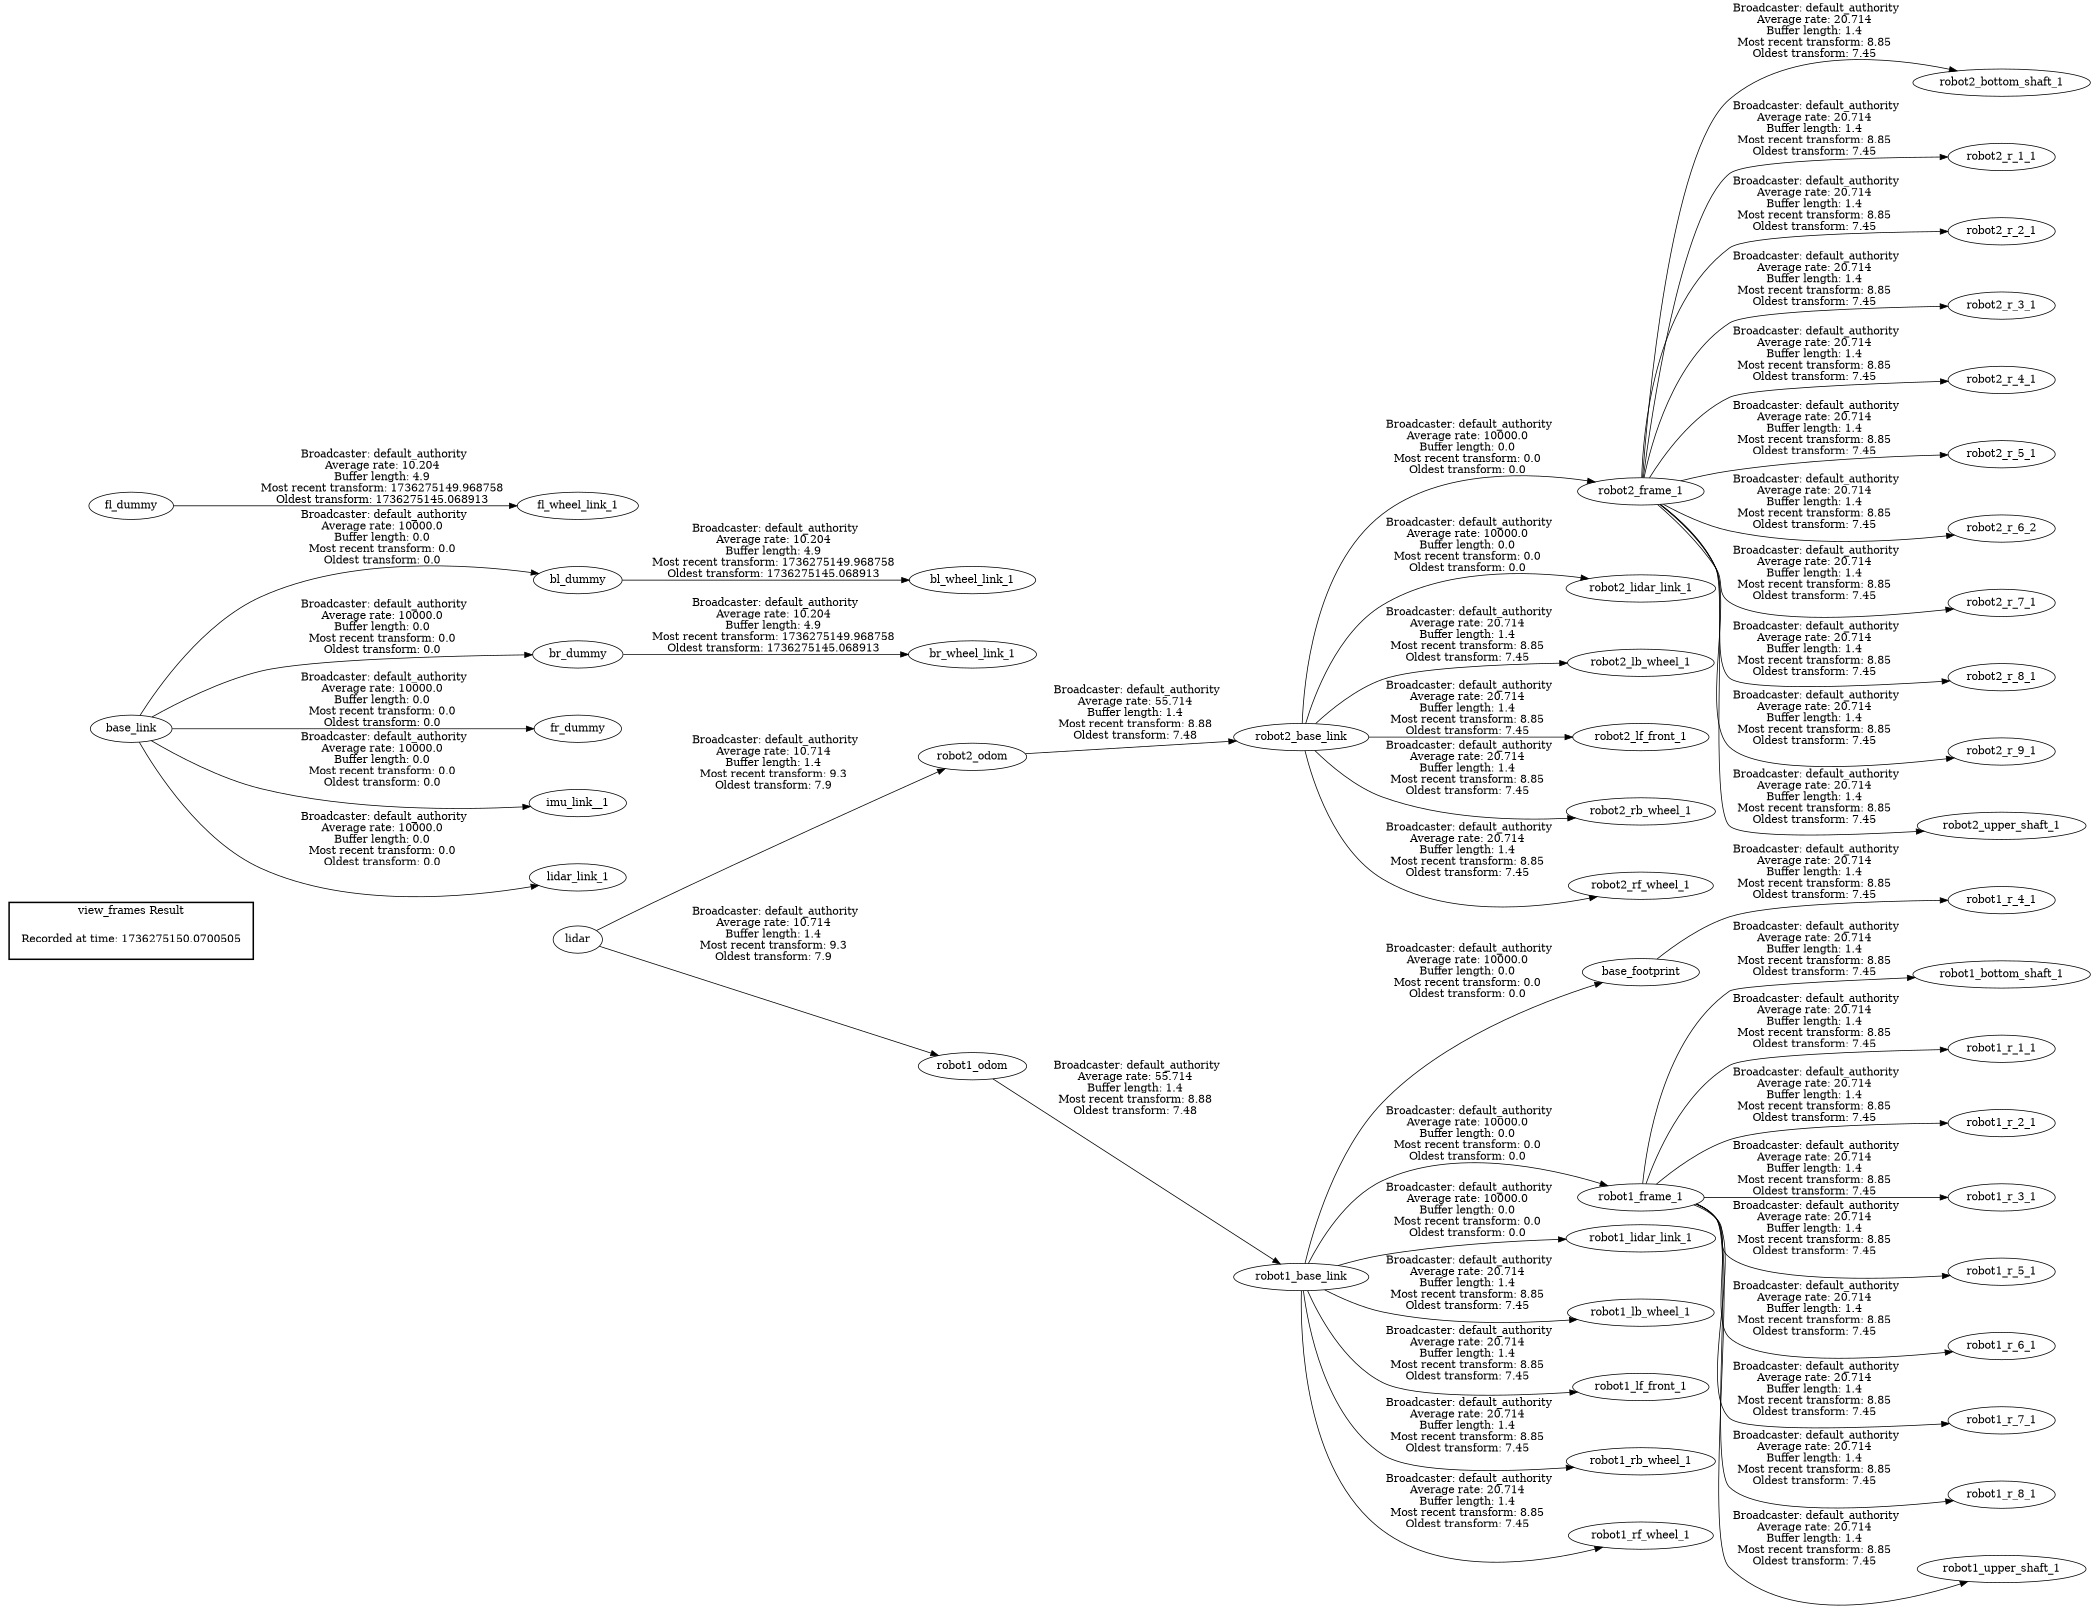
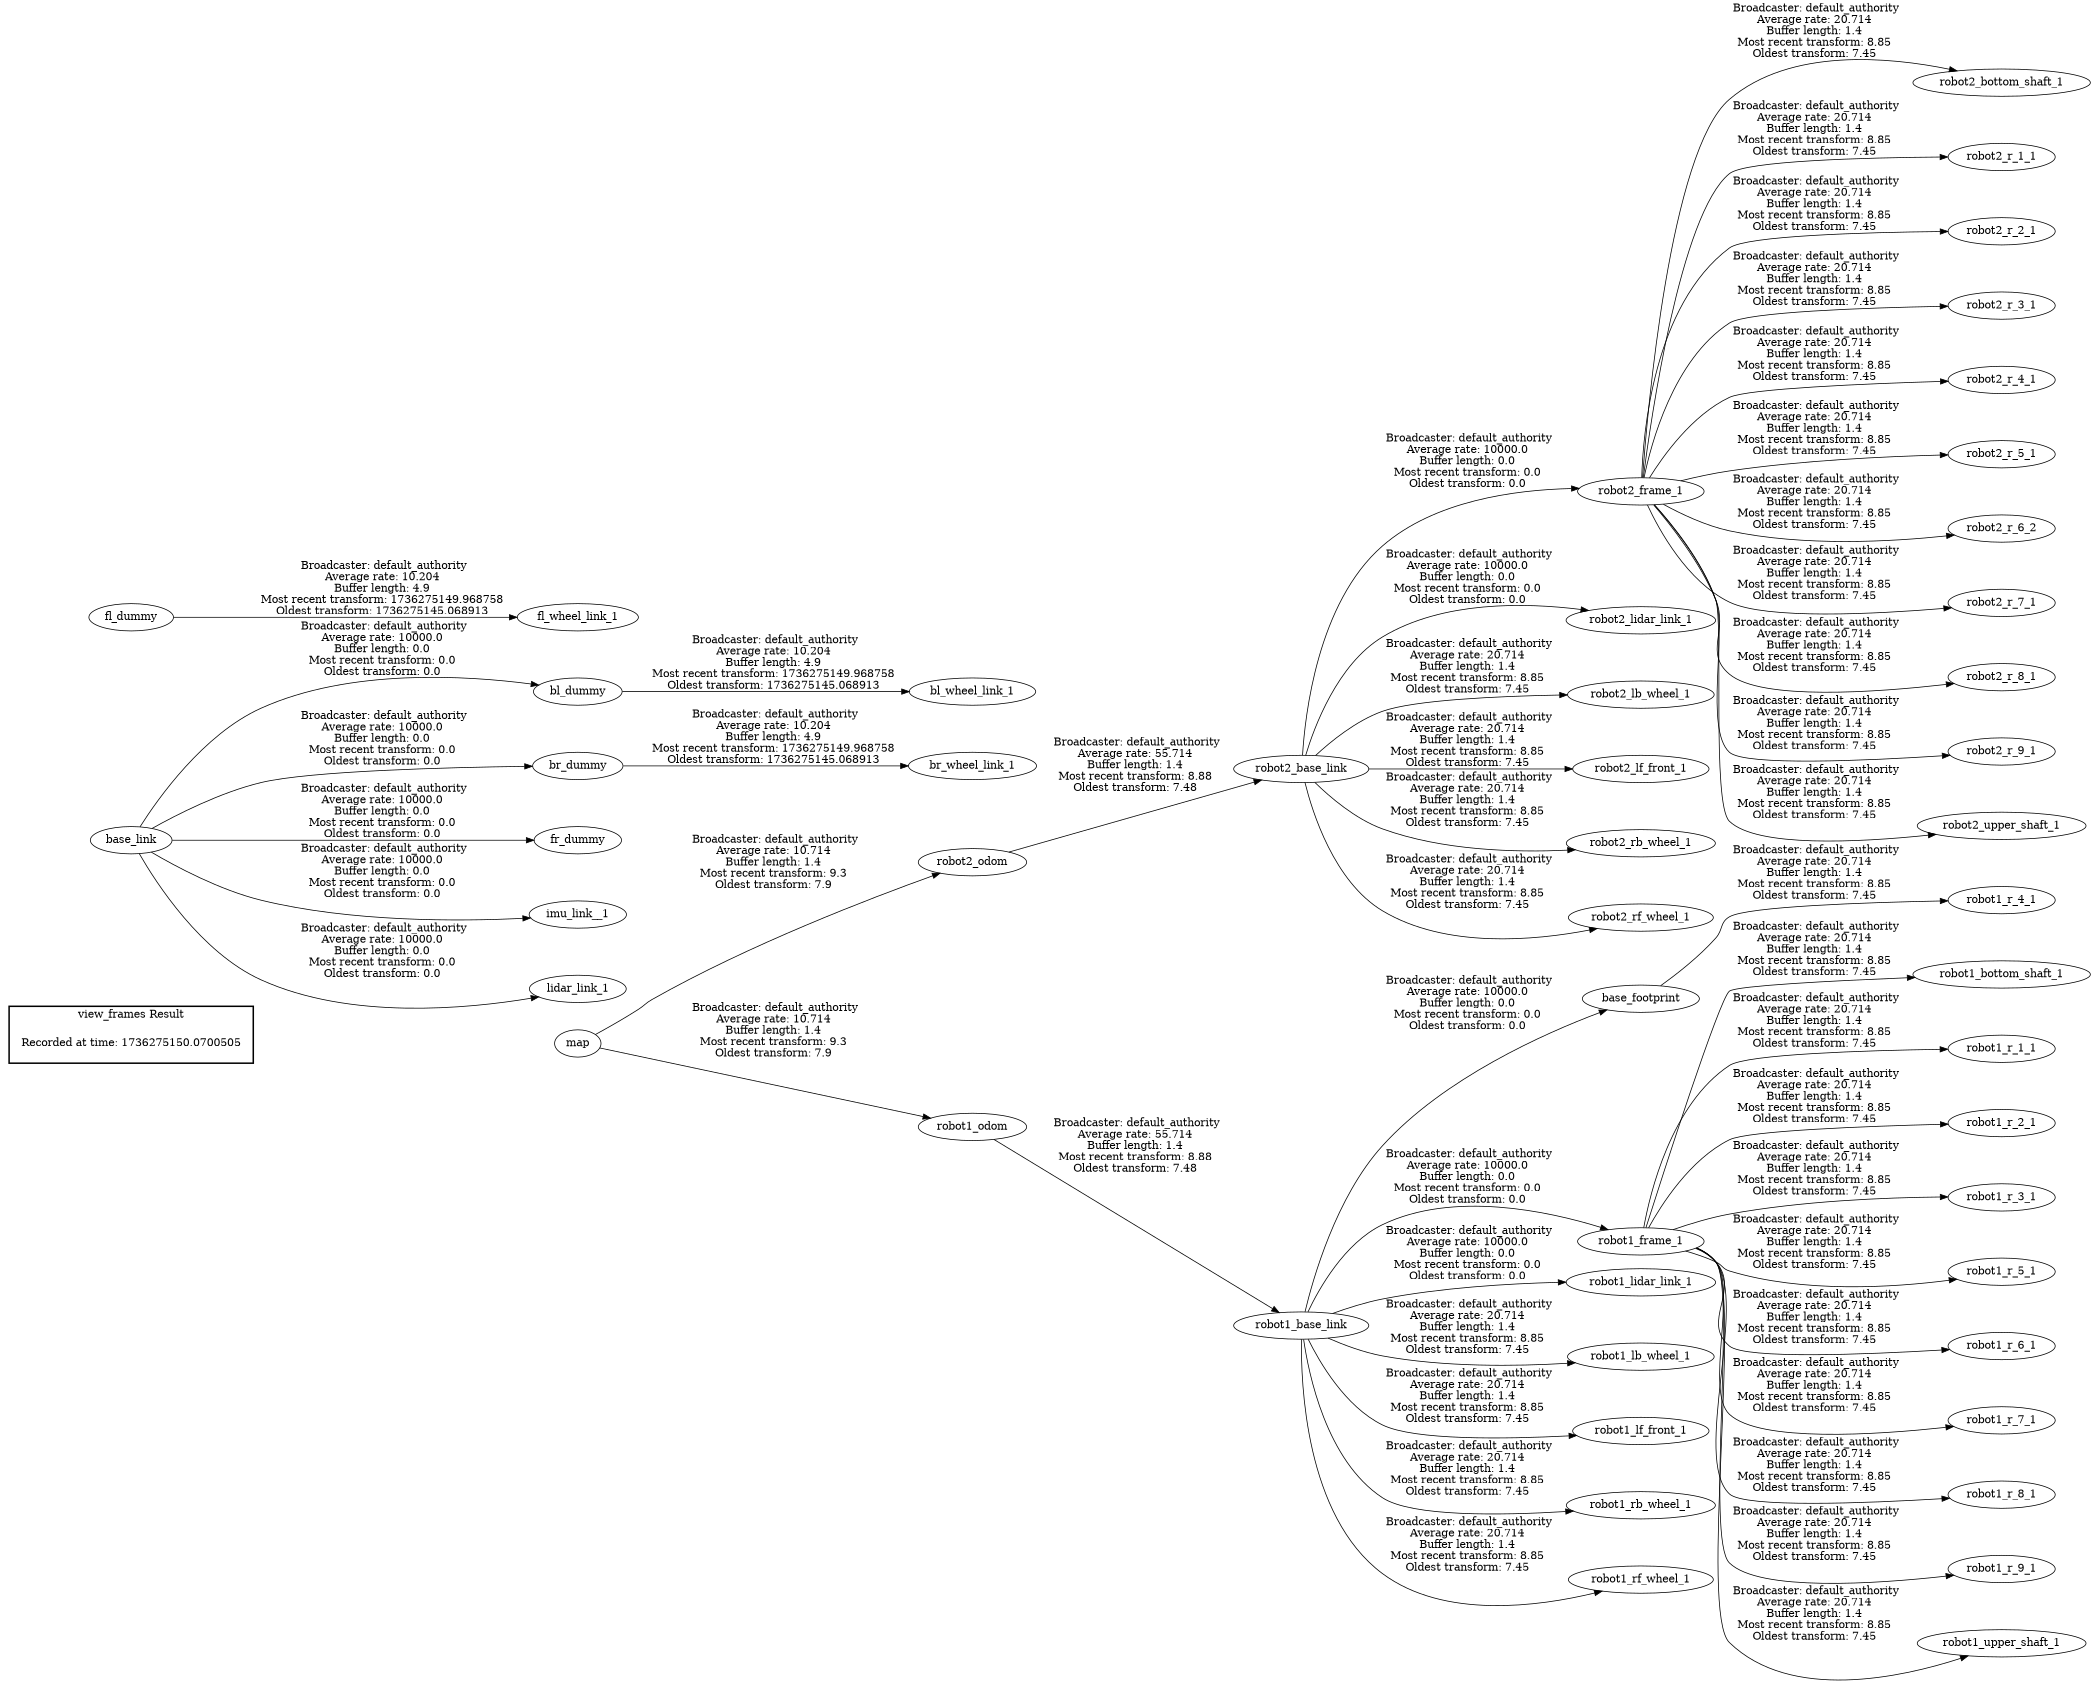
node "lidar": label "lidar" -> "map"
node "robot1_r_9_1": added
